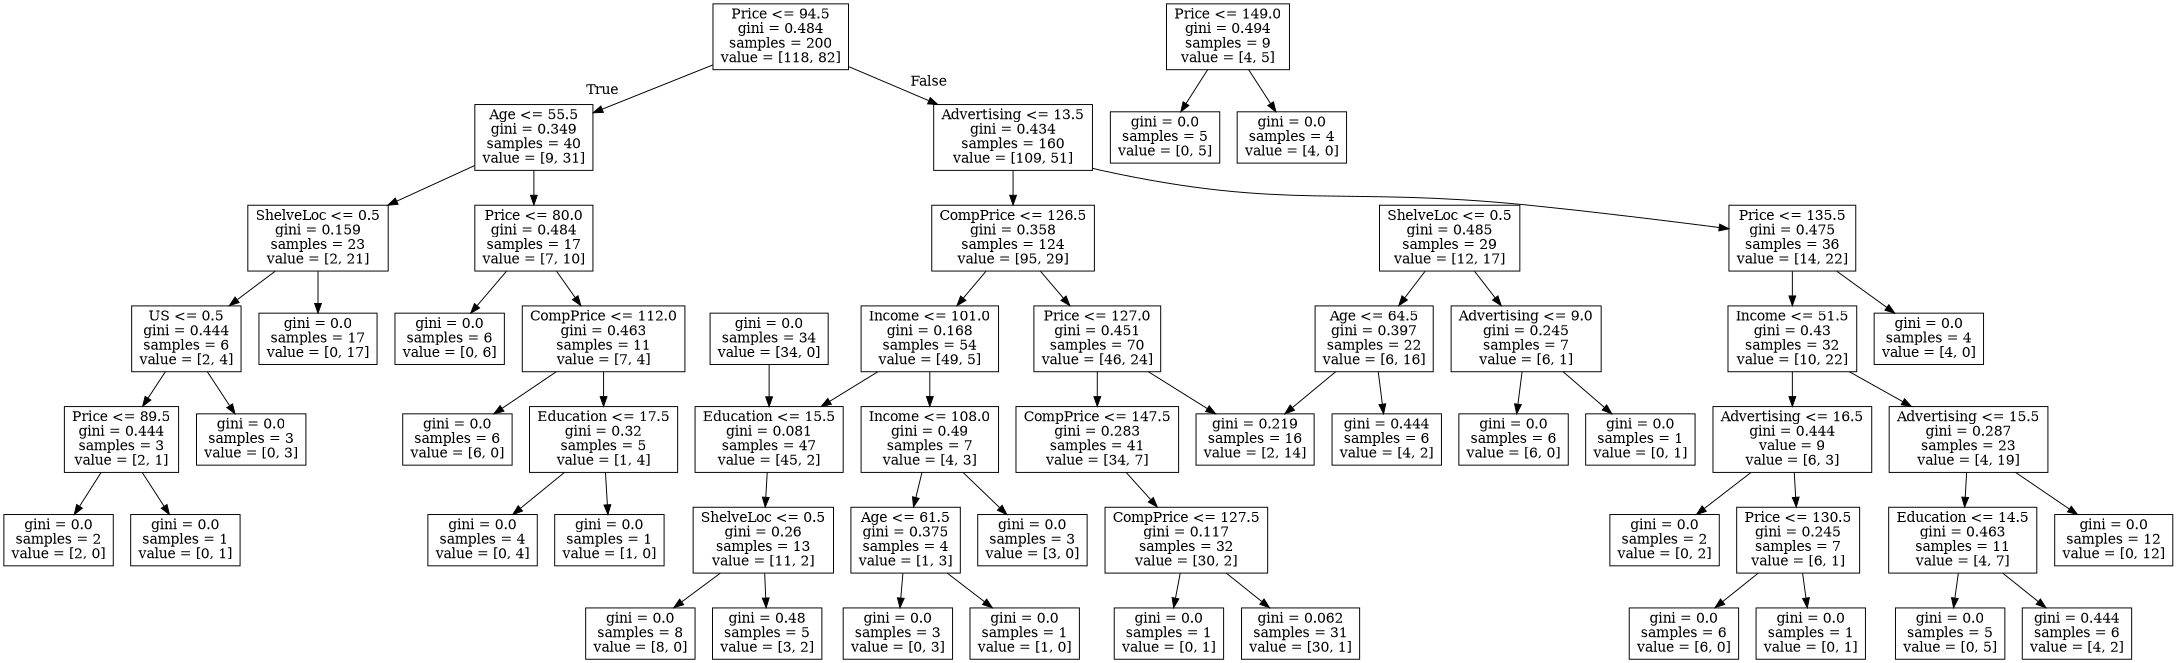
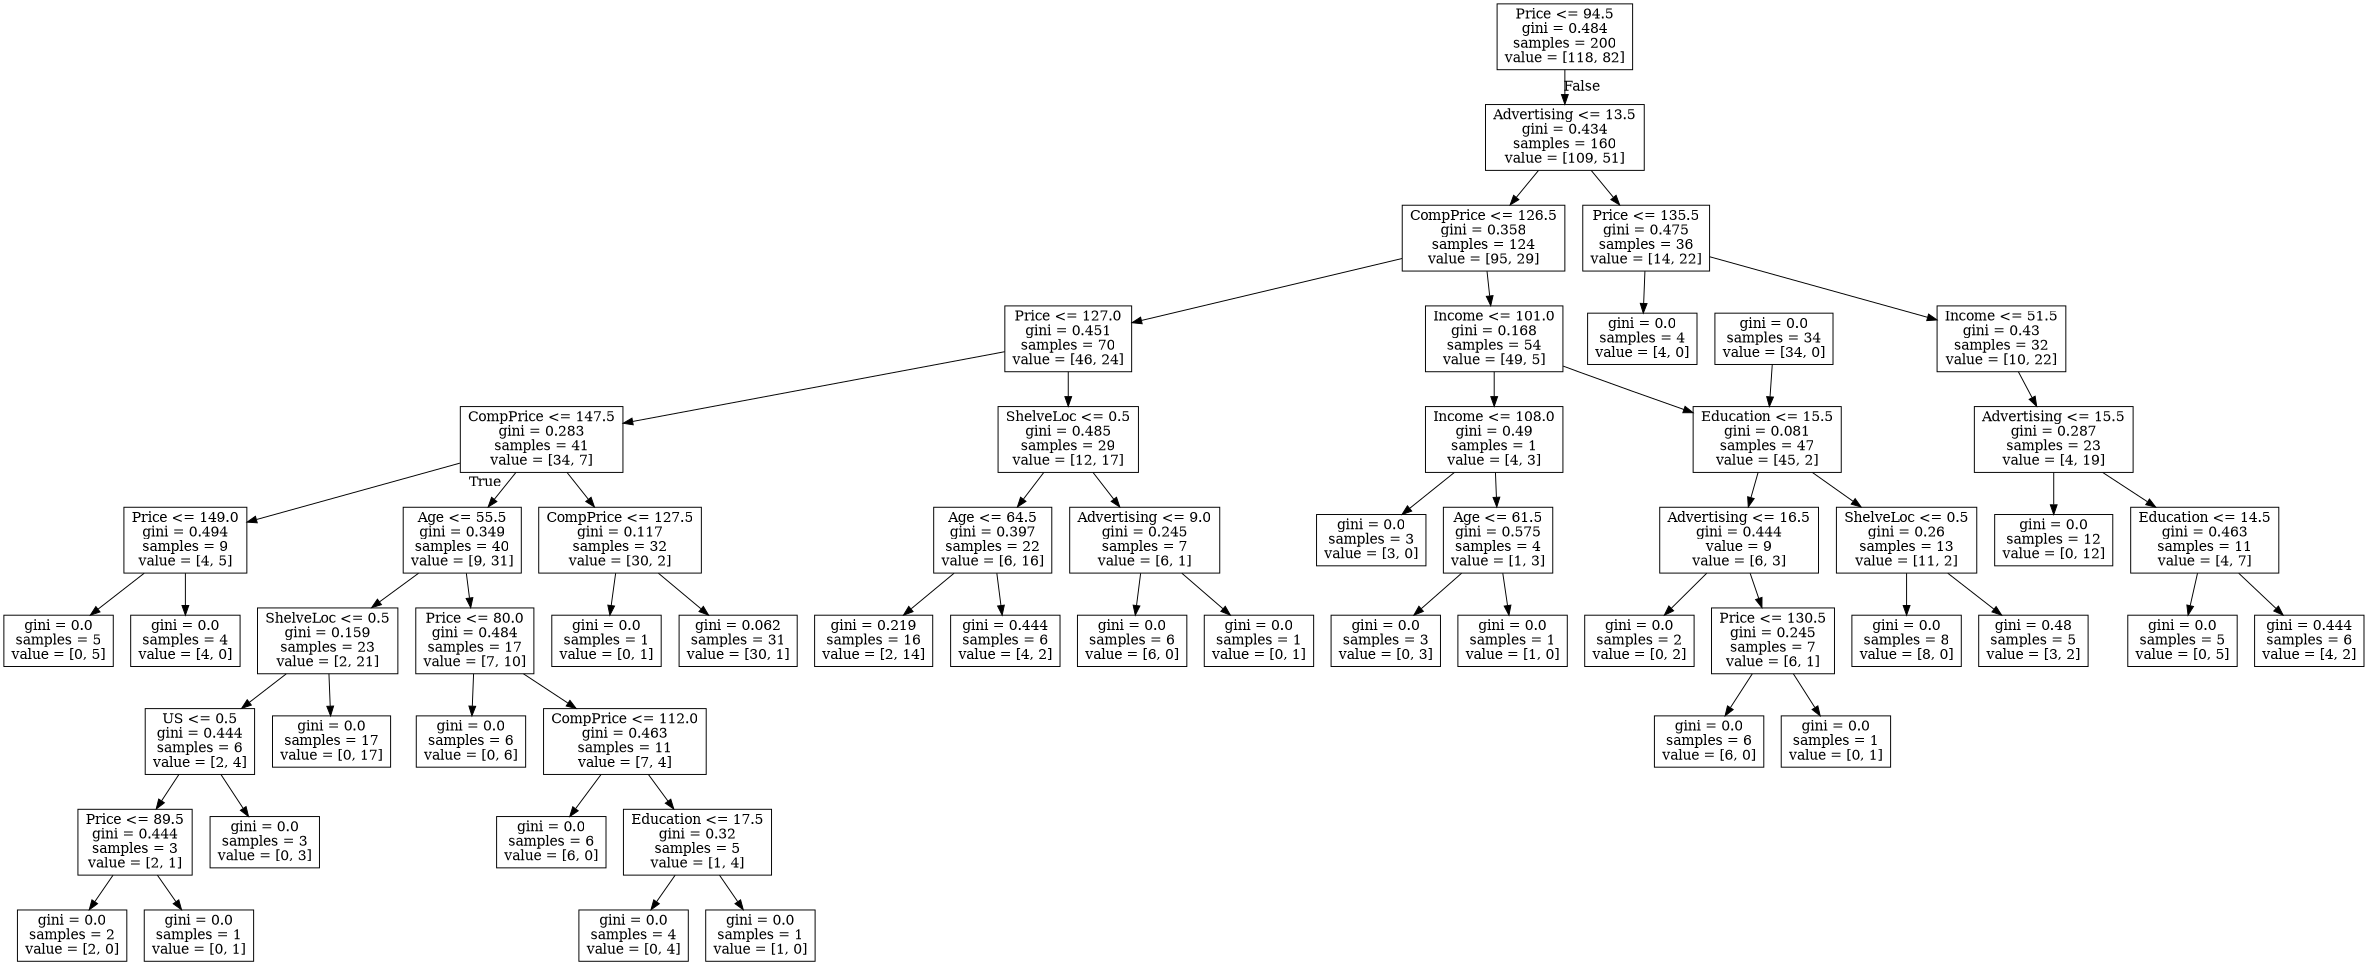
edge "Price <= 94.5 gini = 0.484 samples = 200 value = [118, 82]" -> "Age <= 55.5 gini = 0.349 samples = 40 value = [9, 31]": now "CompPrice <= 147.5 gini = 0.283 samples = 41 value = [34, 7]" -> "Age <= 55.5 gini = 0.349 samples = 40 value = [9, 31]"
edge "Income <= 51.5 gini = 0.43 samples = 32 value = [10, 22]" -> "Advertising <= 16.5 gini = 0.444 value = 9 value = [6, 3]": now "Education <= 15.5 gini = 0.081 samples = 47 value = [45, 2]" -> "Advertising <= 16.5 gini = 0.444 value = 9 value = [6, 3]"
edge "Price <= 127.0 gini = 0.451 samples = 70 value = [46, 24]" -> "gini = 0.219 samples = 16 value = [2, 14]": now "Price <= 127.0 gini = 0.451 samples = 70 value = [46, 24]" -> "ShelveLoc <= 0.5 gini = 0.485 samples = 29 value = [12, 17]"
node "Income <= 108.0 gini = 0.49 samples = 7 value = [4, 3]": label "Income <= 108.0 gini = 0.49 samples = 7 value = [4, 3]" -> "Income <= 108.0 gini = 0.49 samples = 1 value = [4, 3]"
edge "CompPrice <= 147.5 gini = 0.283 samples = 41 value = [34, 7]" -> "Price <= 149.0 gini = 0.494 samples = 9 value = [4, 5]": added
node "Age <= 61.5 gini = 0.375 samples = 4 value = [1, 3]": label "Age <= 61.5 gini = 0.375 samples = 4 value = [1, 3]" -> "Age <= 61.5 gini = 0.575 samples = 4 value = [1, 3]"
